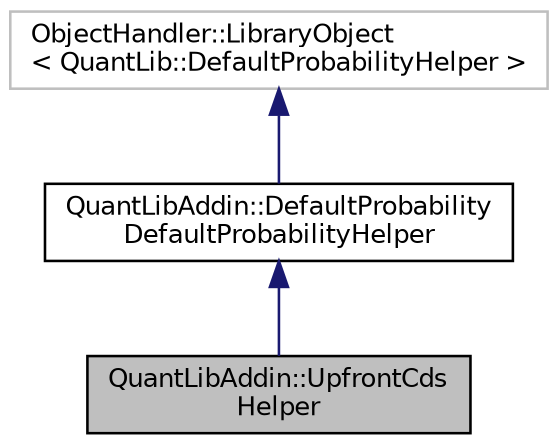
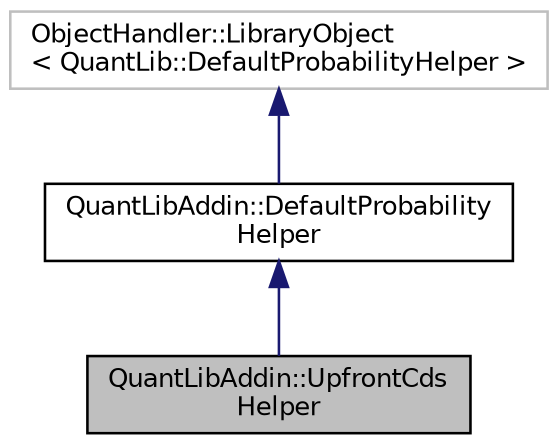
node "QuantLibAddin::DefaultProbability DefaultProbabilityHelper": label "QuantLibAddin::DefaultProbability DefaultProbabilityHelper" -> "QuantLibAddin::DefaultProbability Helper"
